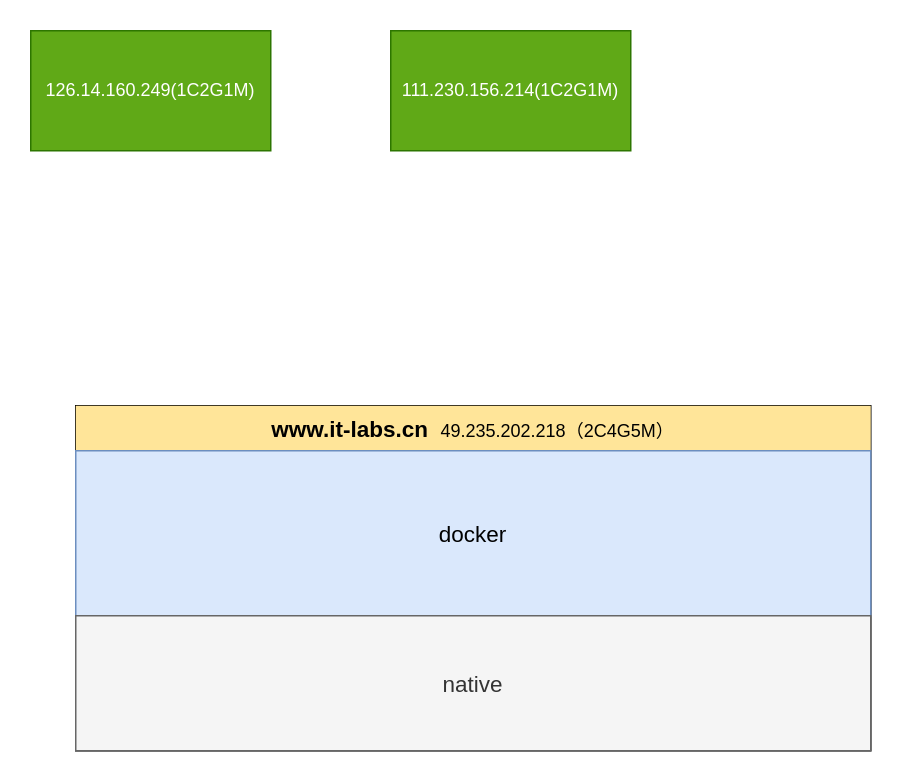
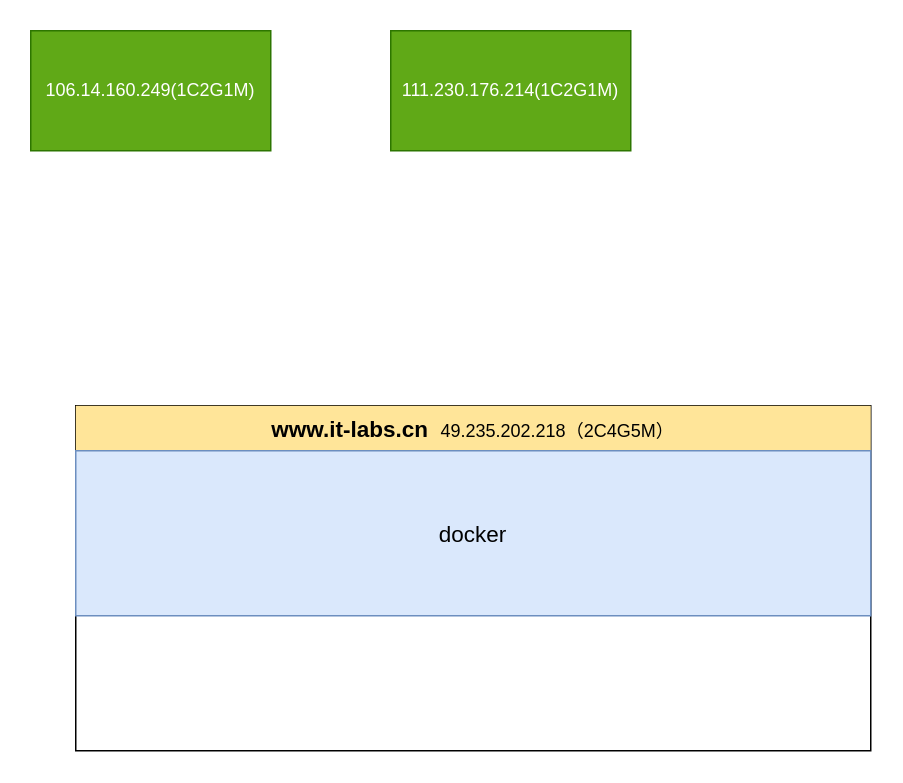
node "126.14.160.249(1C2G1M)": label "126.14.160.249(1C2G1M)" -> "106.14.160.249(1C2G1M)"
node "111.230.156.214(1C2G1M)": label "111.230.156.214(1C2G1M)" -> "111.230.176.214(1C2G1M)"
node "native": removed
